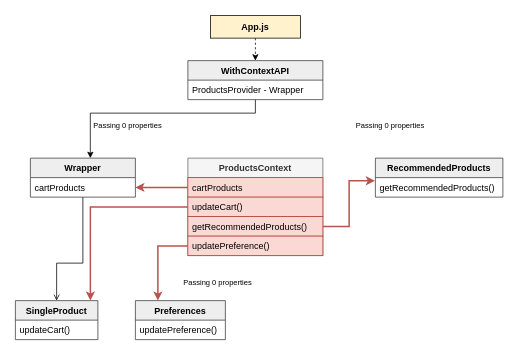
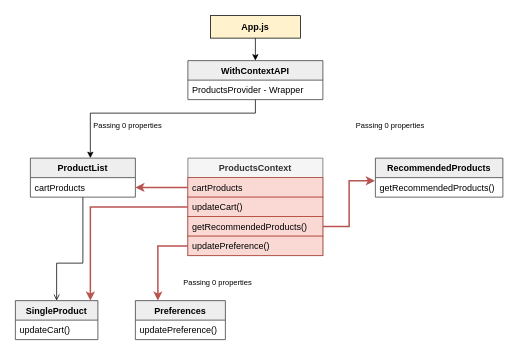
edge "App.js" -> "WithContextAPI": style dashed -> solid
node "Wrapper": label "Wrapper" -> "ProductList"
